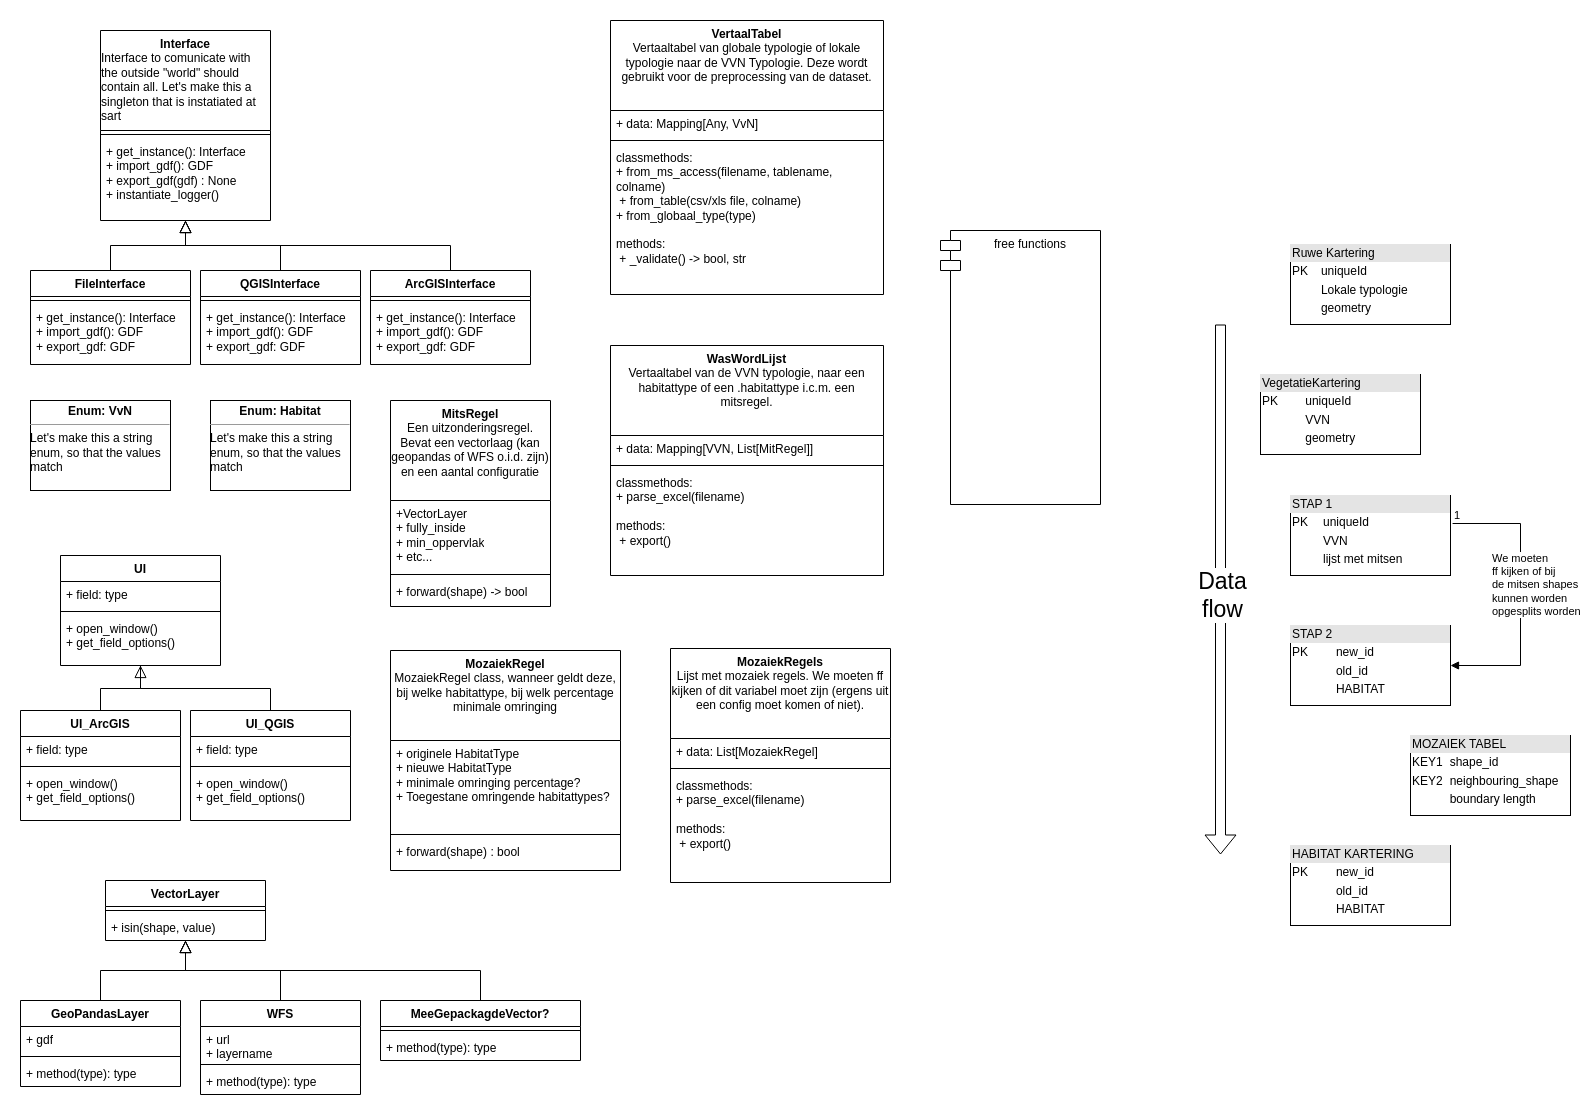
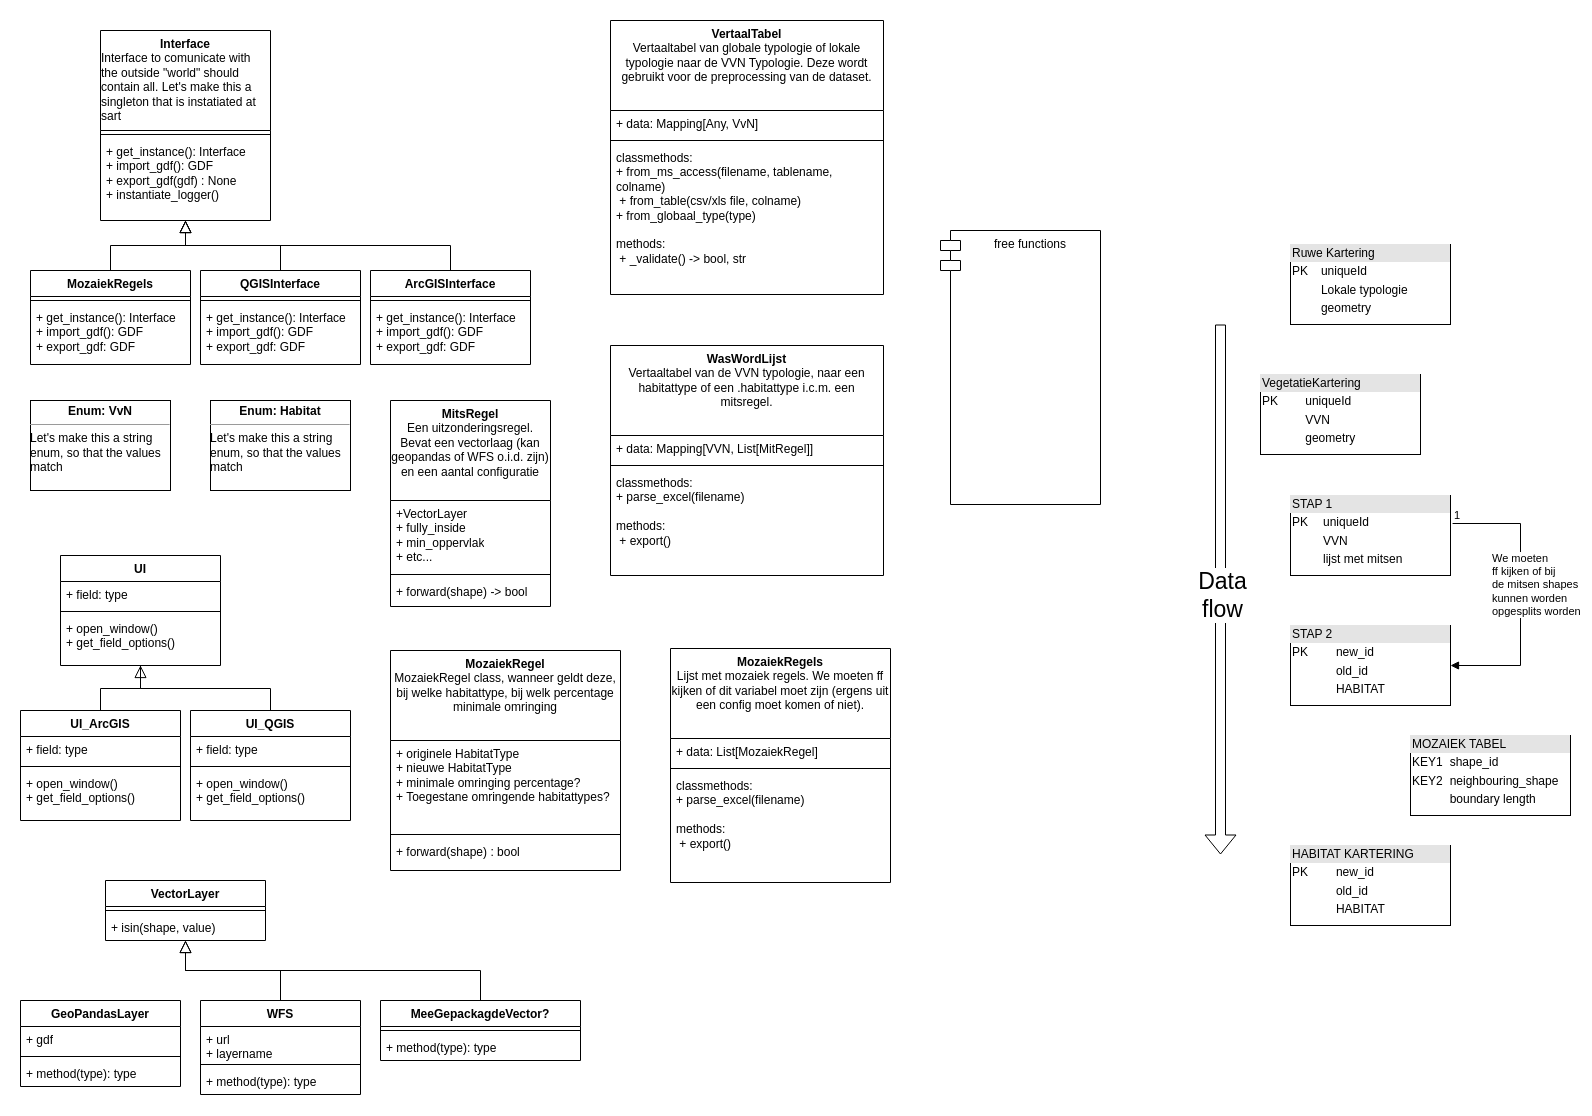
node "FileInterface": label "FileInterface" -> "MozaiekRegels"
edge "GeoPandasLayer" -> "VectorLayer": removed
